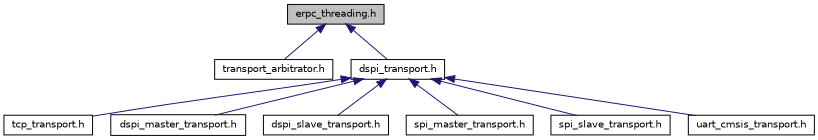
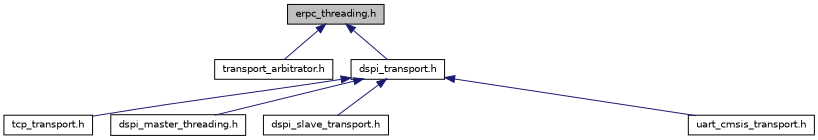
node "dspi_master_transport.h": label "dspi_master_transport.h" -> "dspi_master_threading.h"
node "spi_master_transport.h": removed
node "spi_slave_transport.h": removed
